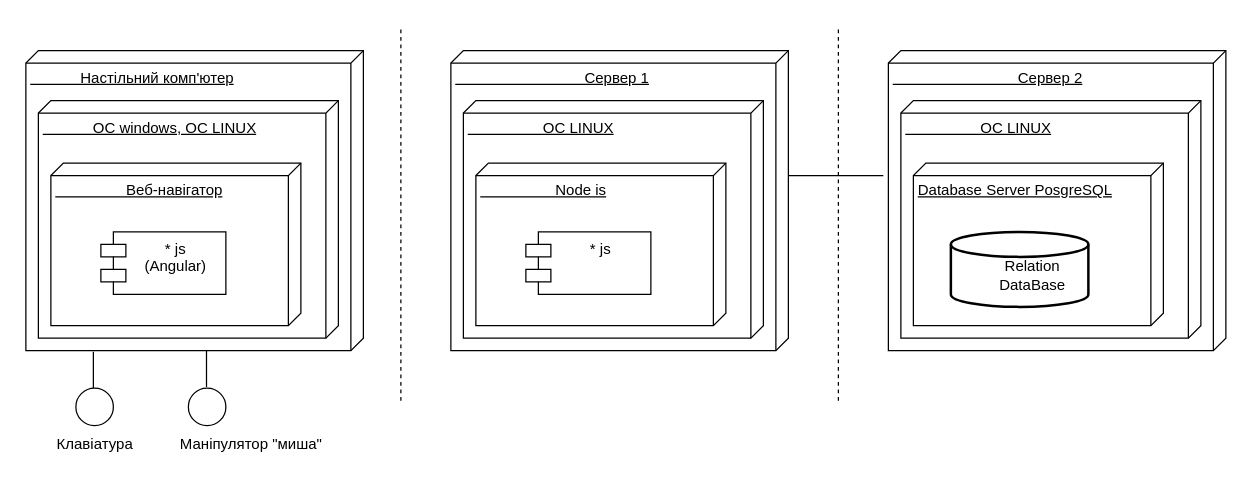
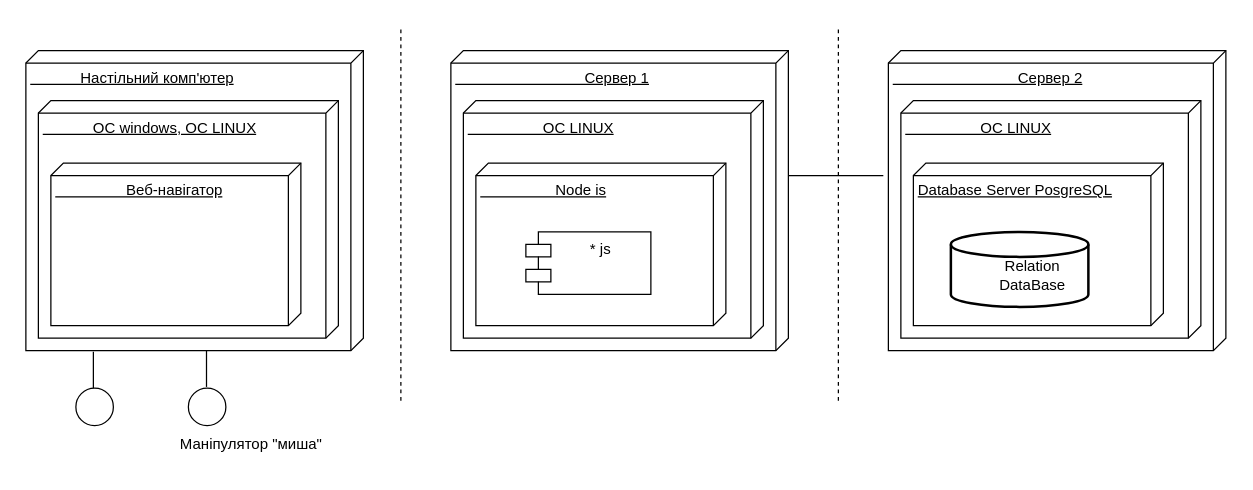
node "* js (Angular)": removed
node "Клавіатура": removed
